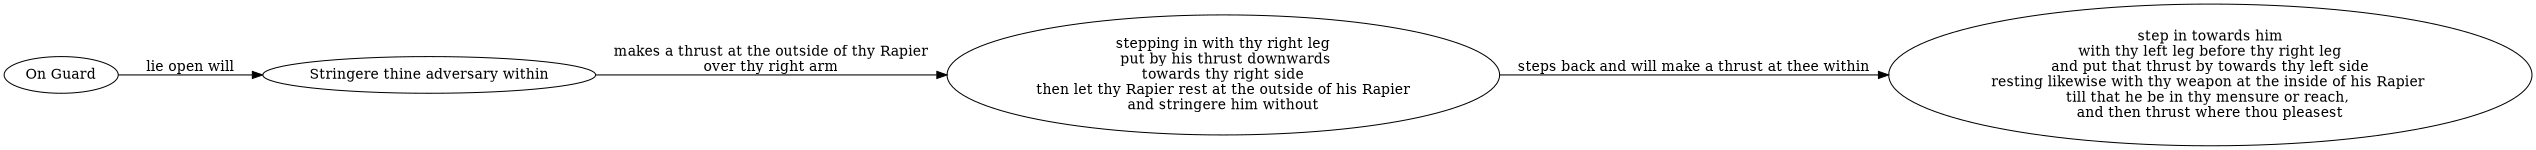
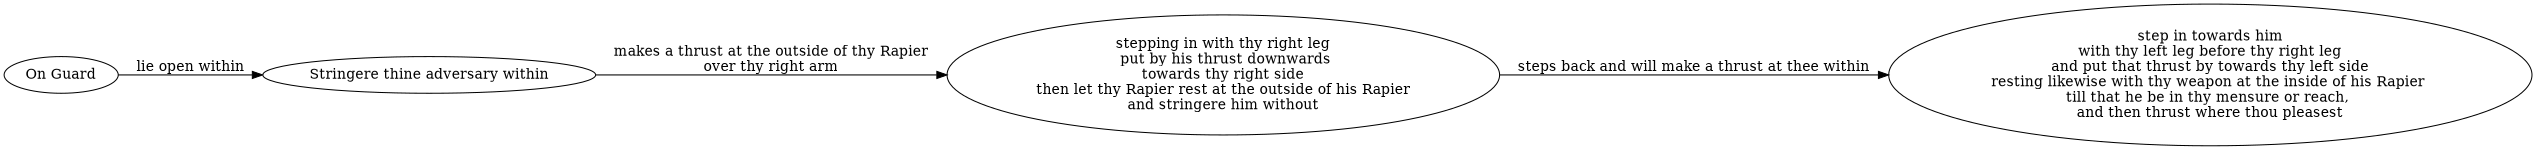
edge "On Guard" -> "Stringere thine adversary within": label "lie open will" -> "lie open within"
